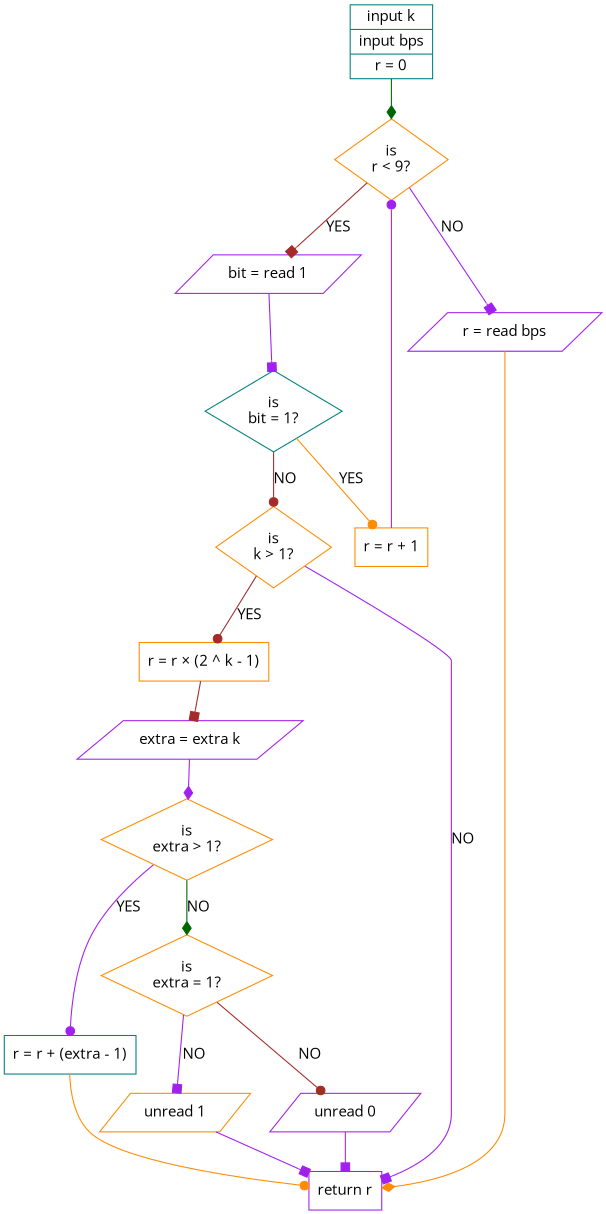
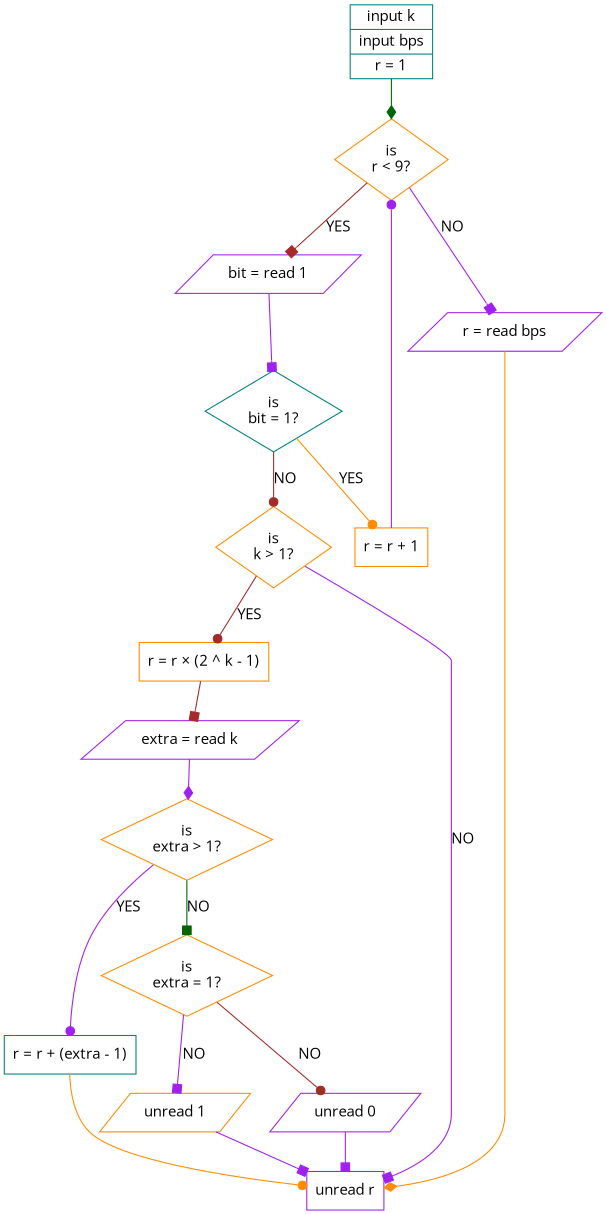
node "input k": text "r = 0" -> "r = 1"
node "extra = extra k": label "extra = extra k" -> "extra = read k"
edge "is extra > 1?" -> "is extra = 1?": arrowhead diamond -> box
node "return r": label "return r" -> "unread r"
